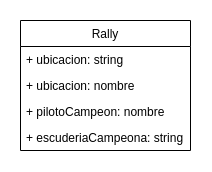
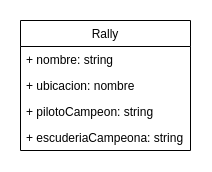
node "+ ubicacion: string": label "+ ubicacion: string" -> "+ nombre: string"
node "+ pilotoCampeon: nombre": label "+ pilotoCampeon: nombre" -> "+ pilotoCampeon: string"
